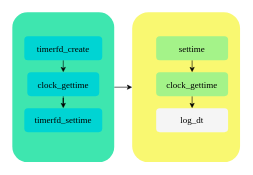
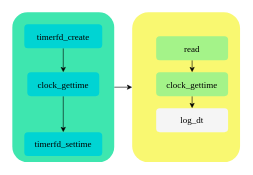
node "timerfd_create": moved (63, 48) -> (63, 36)
node "settime": label "settime" -> "read"
node "timerfd_settime": moved (63, 120) -> (63, 144)
